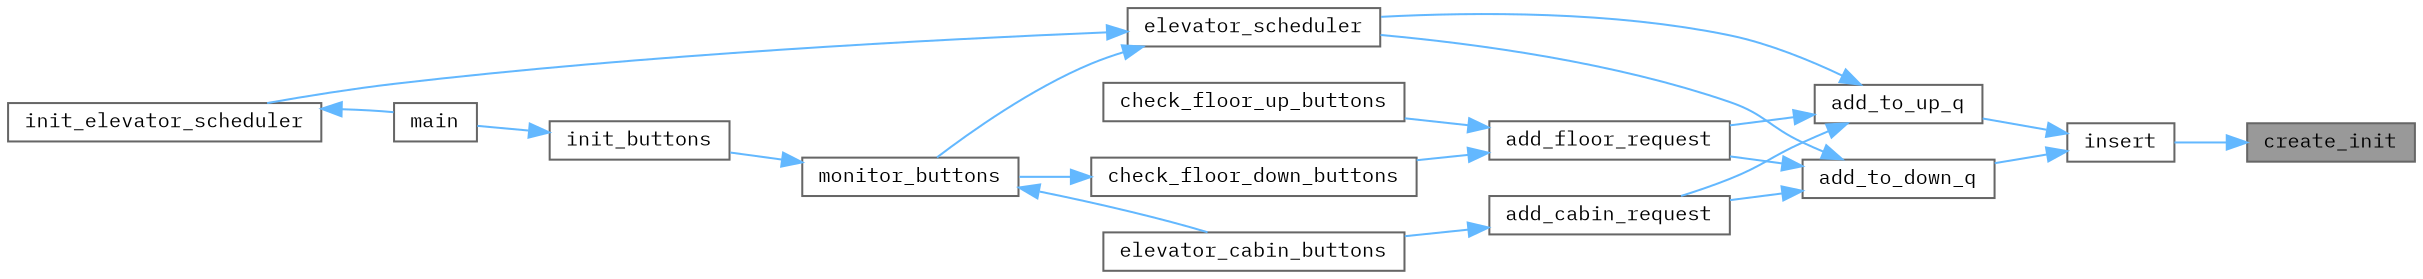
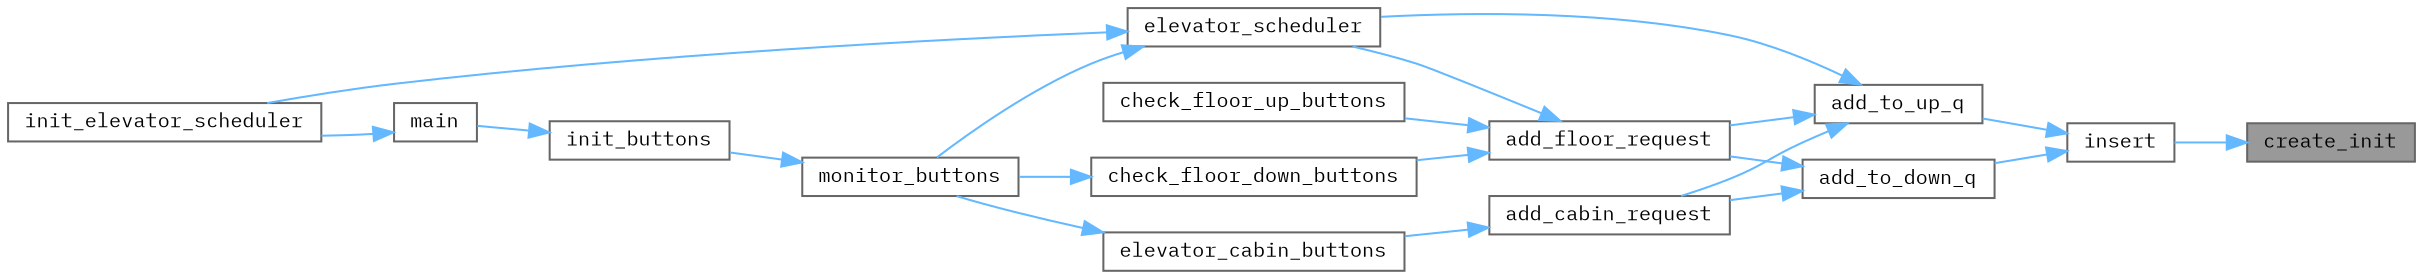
edge "elevator_scheduler" -> "add_to_down_q": now "elevator_scheduler" -> "add_floor_request"
edge "main" -> "init_elevator_scheduler": reversed
edge "elevator_cabin_buttons" -> "monitor_buttons": reversed
